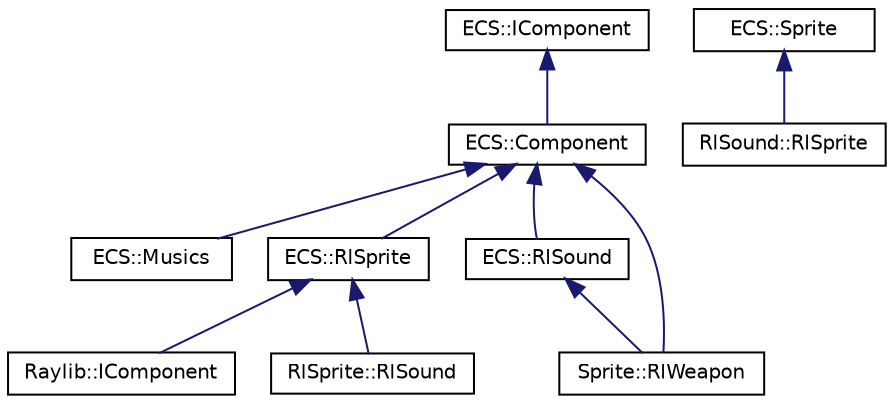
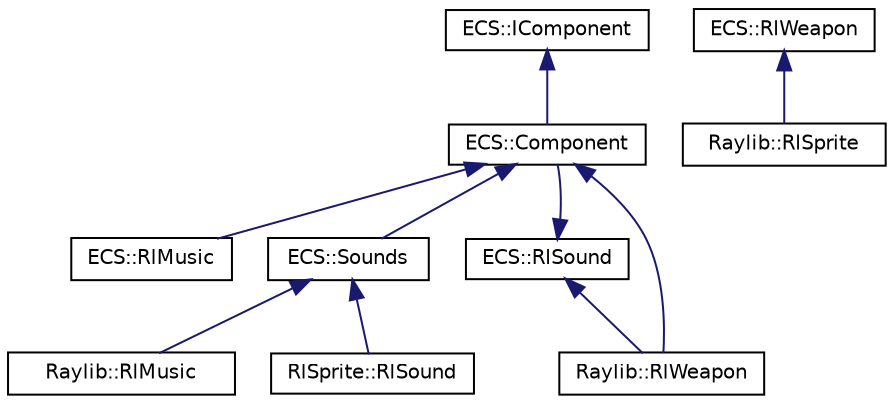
node "ECS::Sprite": label "ECS::Sprite" -> "ECS::RlWeapon"
node "RlSound::RlSprite": label "RlSound::RlSprite" -> "Raylib::RlSprite"
edge "ECS::RlSound" -> "ECS::Component": reversed
node "ECS::Musics": label "ECS::Musics" -> "ECS::RlMusic"
node "ECS::RlSprite": label "ECS::RlSprite" -> "ECS::Sounds"
node "Raylib::IComponent": label "Raylib::IComponent" -> "Raylib::RlMusic"
node "Sprite::RlWeapon": label "Sprite::RlWeapon" -> "Raylib::RlWeapon"
